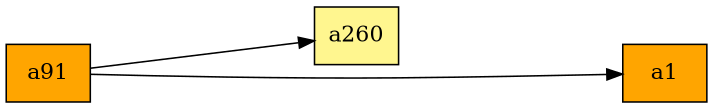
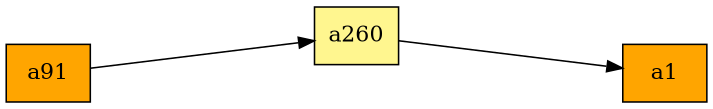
edge "a91" -> "a1": now "a260" -> "a1"
